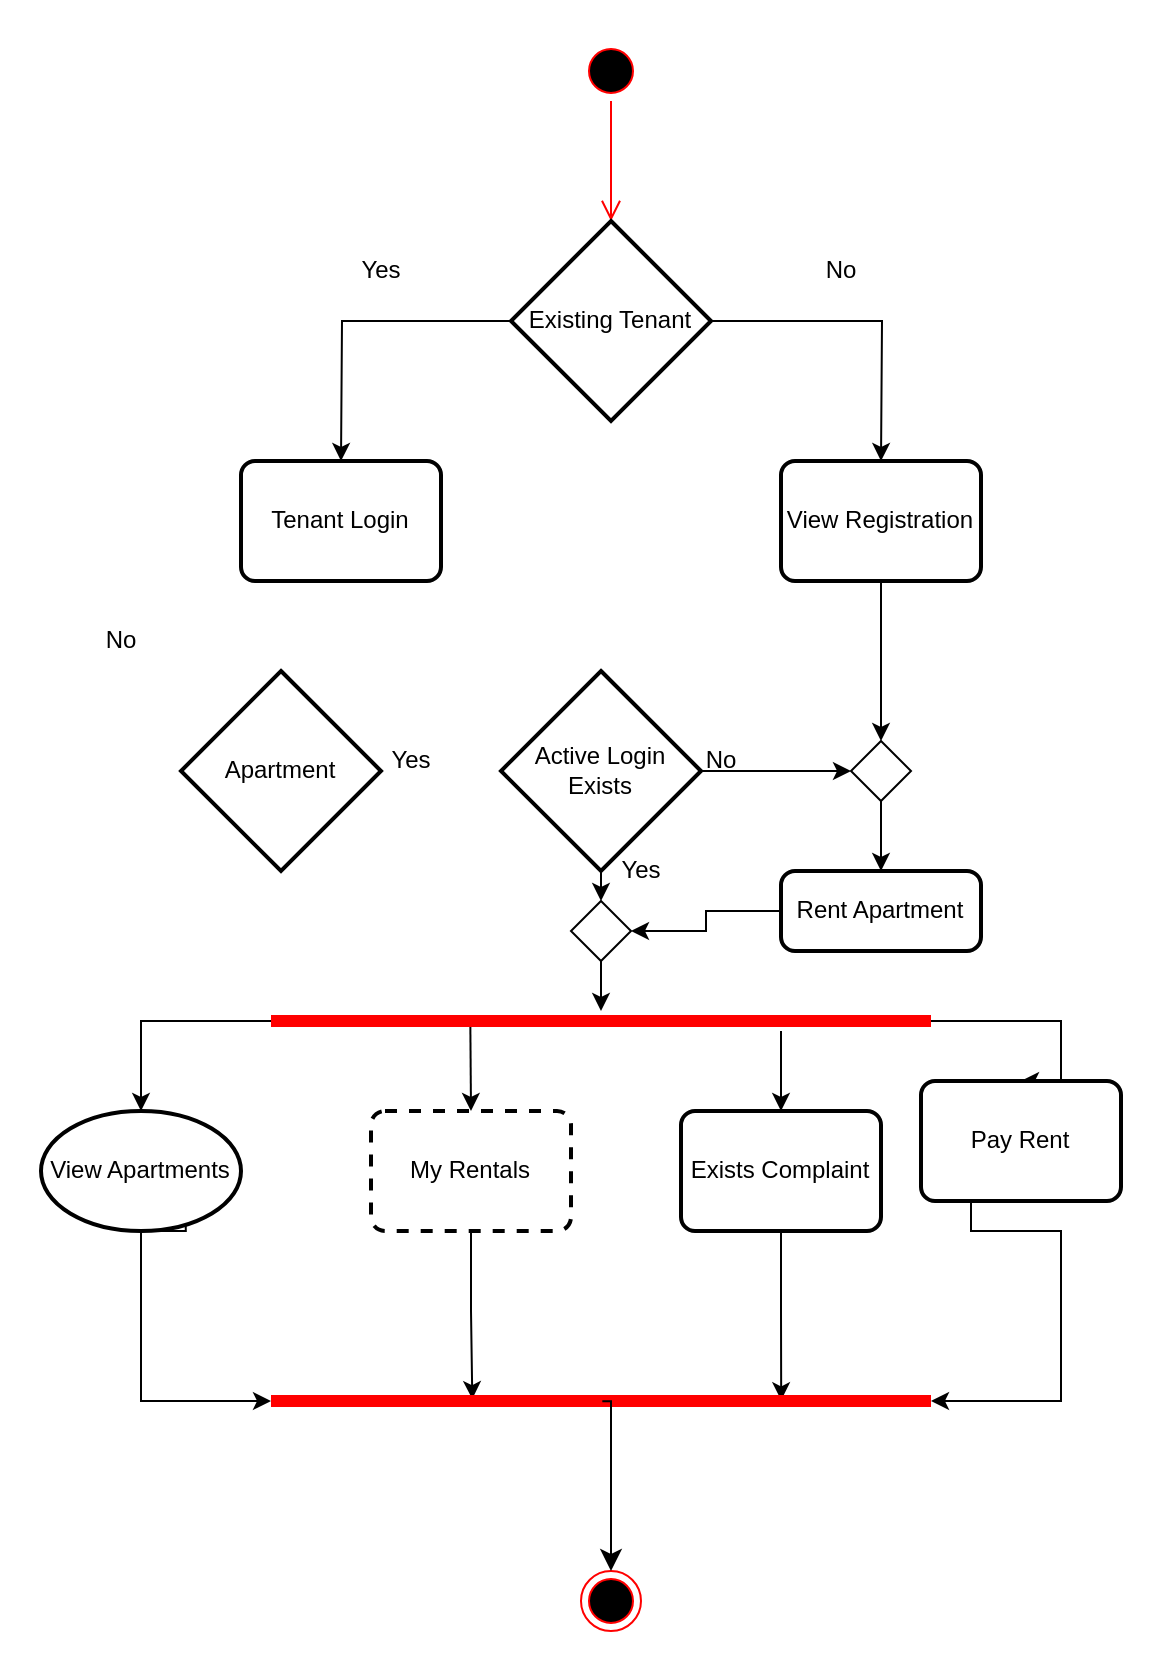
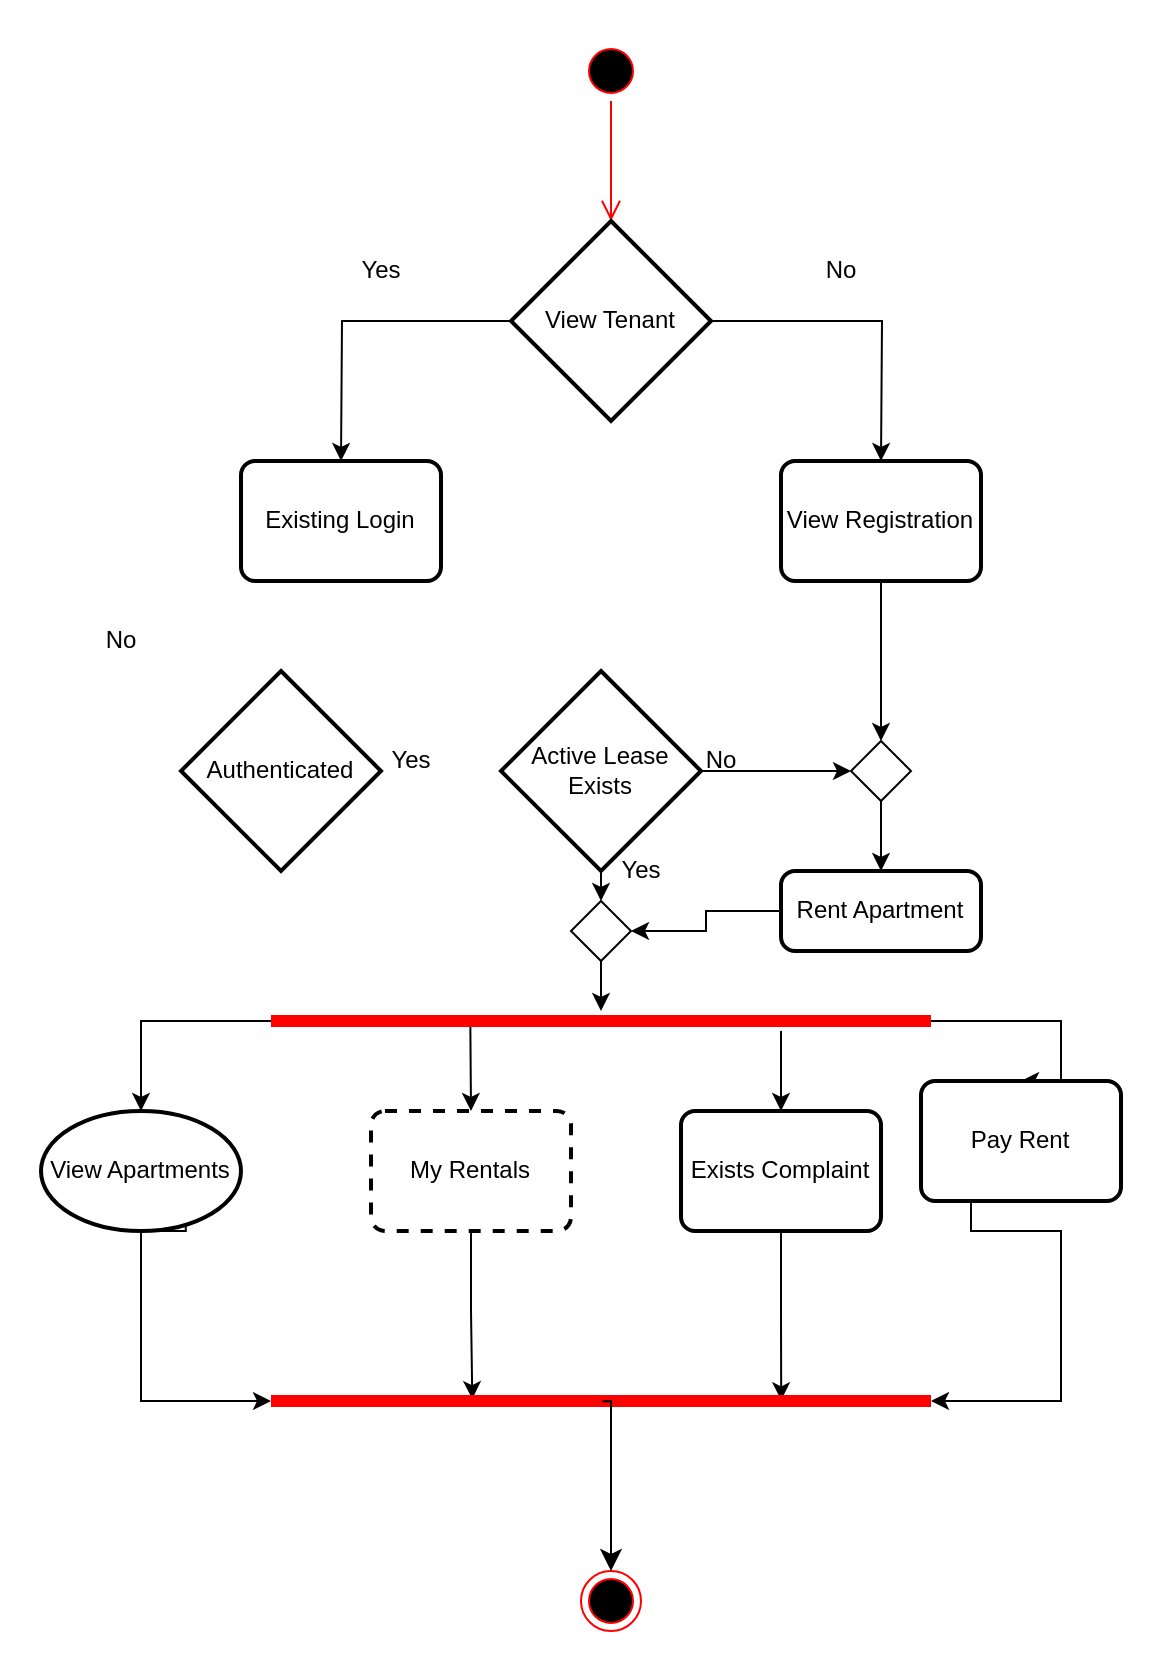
node "Existing Tenant": label "Existing Tenant" -> "View Tenant"
node "Tenant Login": label "Tenant Login" -> "Existing Login"
node "Apartment": label "Apartment" -> "Authenticated"
node "Active Login Exists": label "Active Login Exists" -> "Active Lease Exists"
